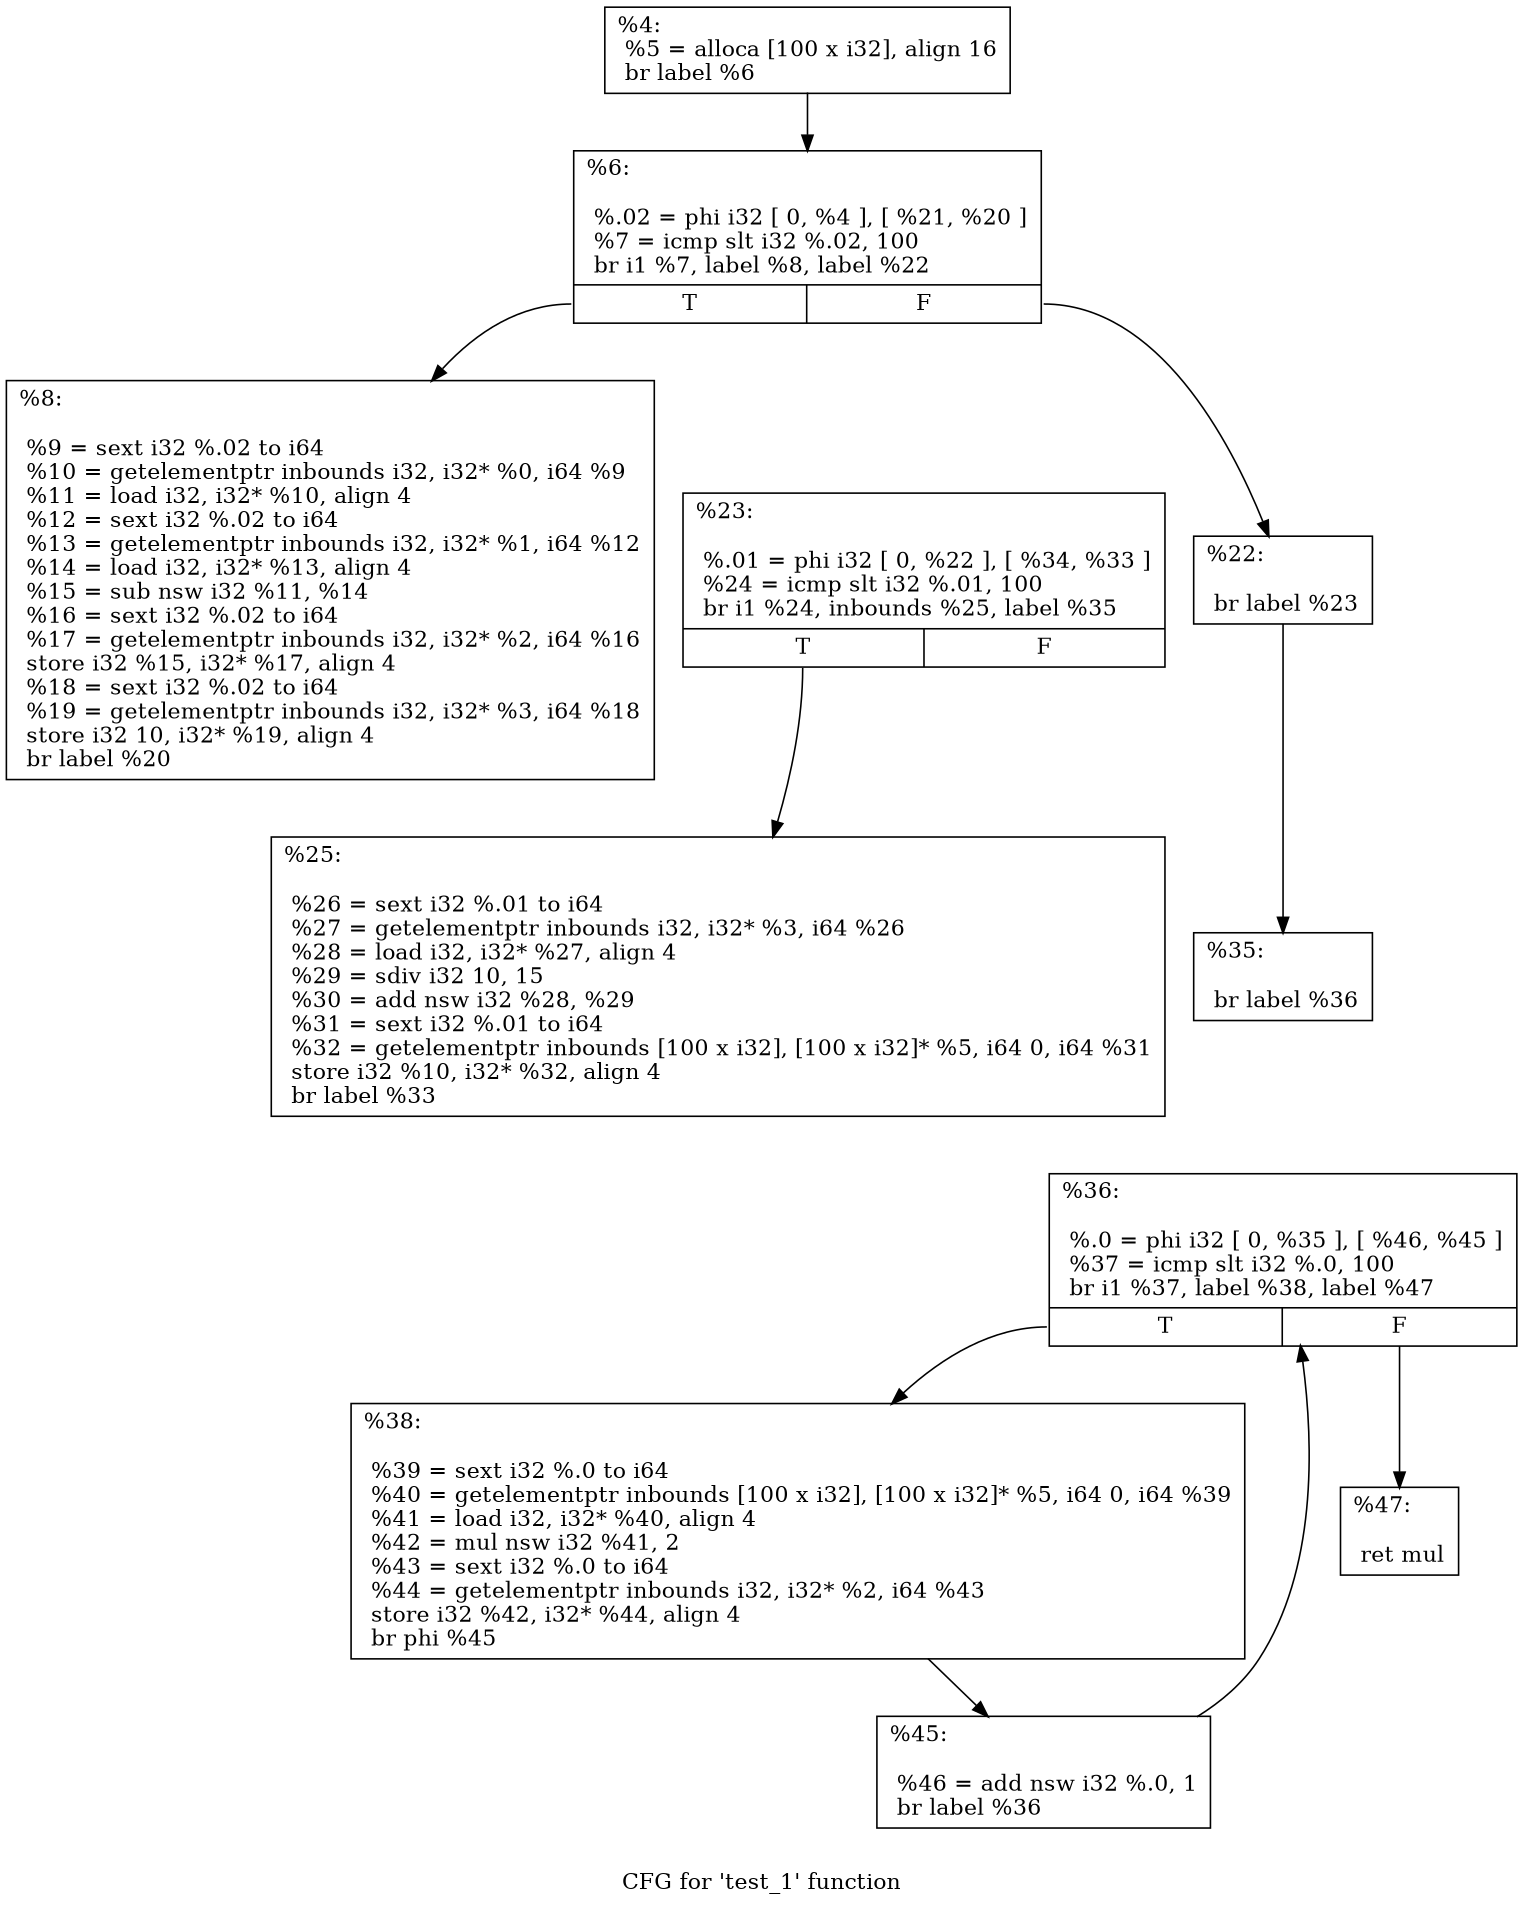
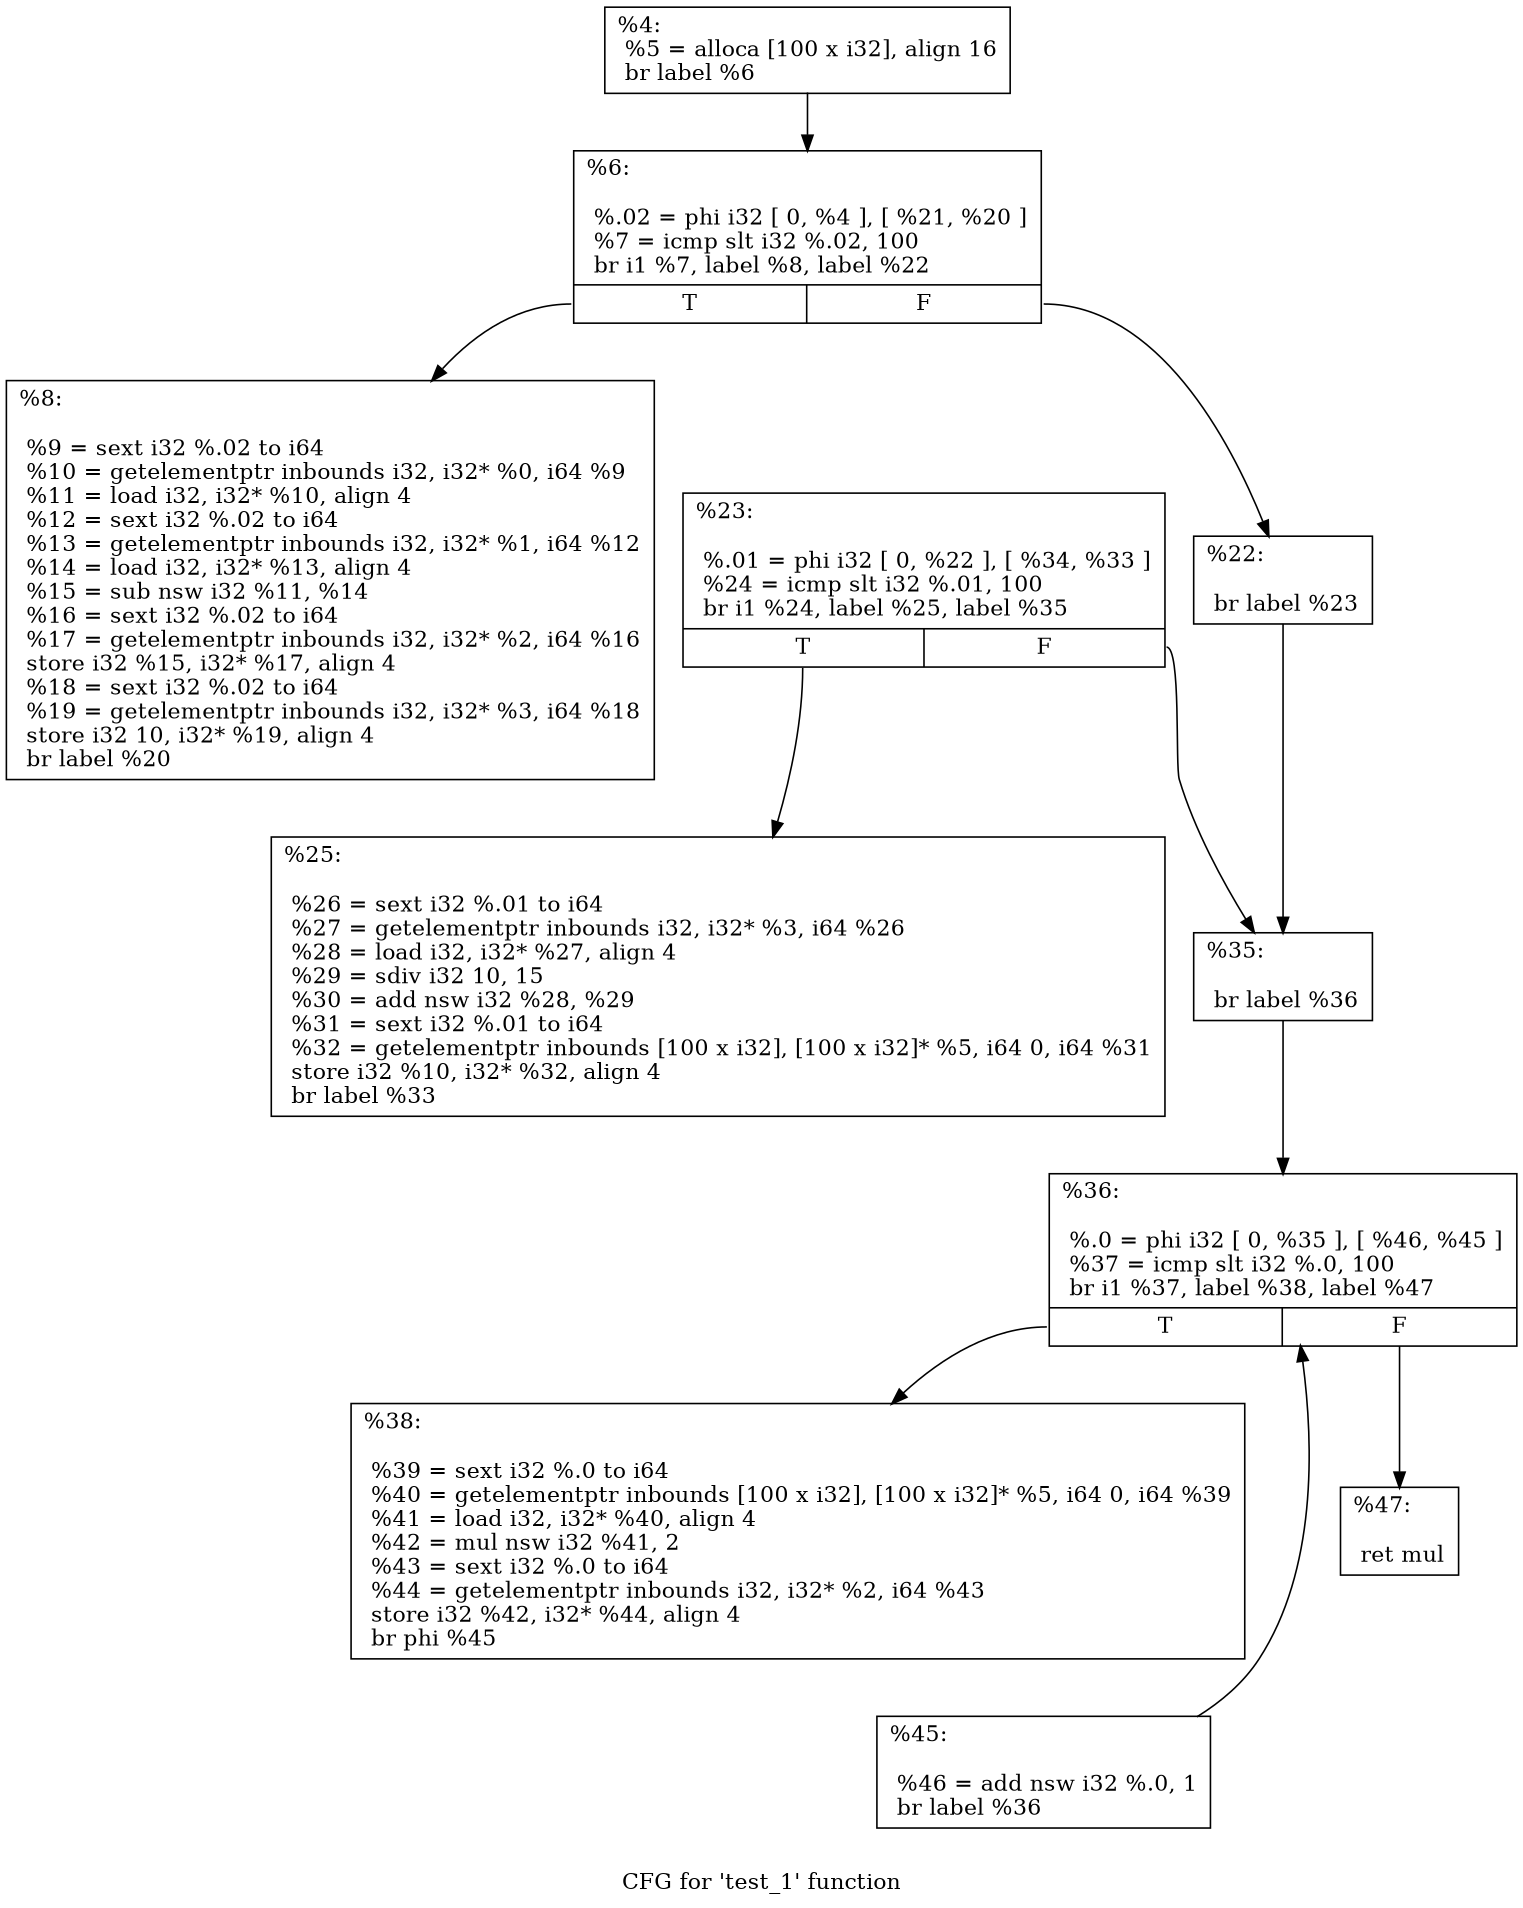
node "%23:": text "br i1 %24, inbounds %25, label %35" -> "br i1 %24, label %25, label %35"
edge "%23:" -> "%35:": added
edge "%35:" -> "%36:": added
edge "%38:" -> "%45:": removed
